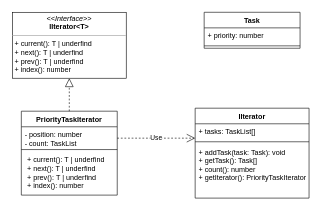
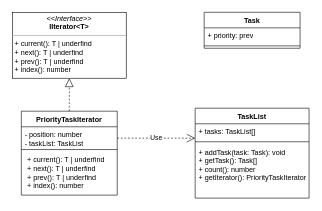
node "+ priority: number": label "+ priority: number" -> "+ priority: prev"
node "IIterator": label "IIterator" -> "TaskList"
node "- position: number - count: TaskList": label "- position: number - count: TaskList" -> "- position: number - taskList: TaskList"
